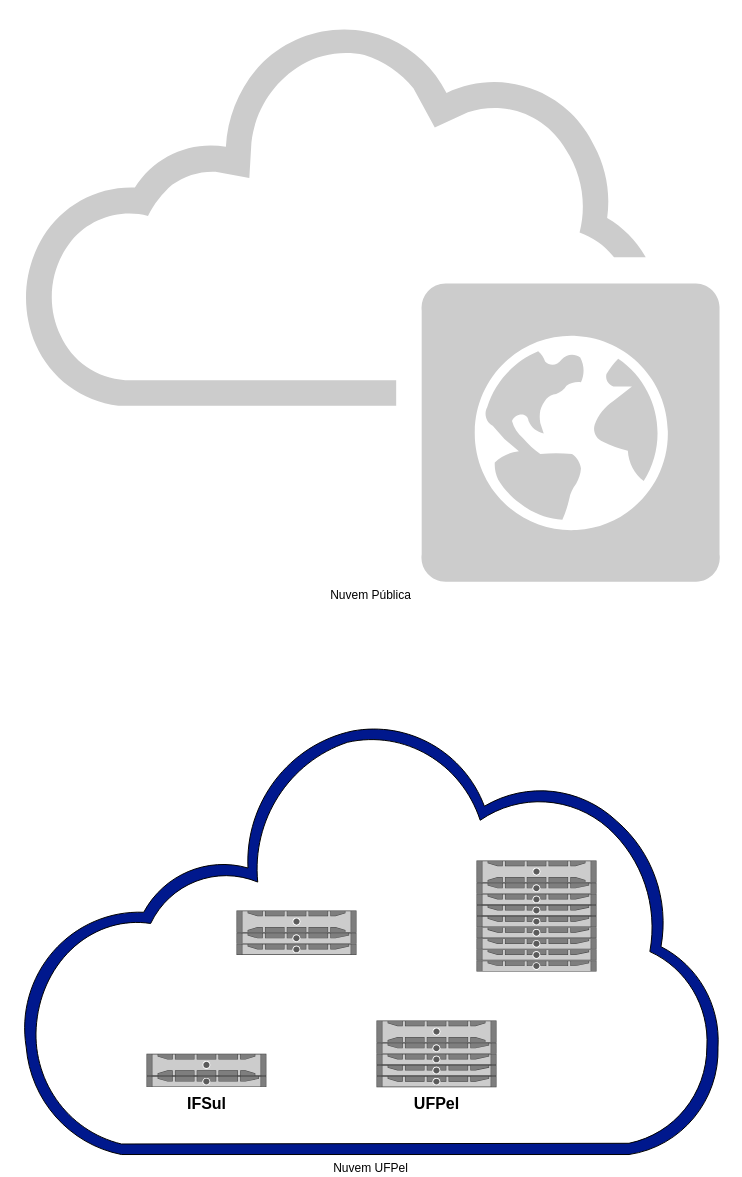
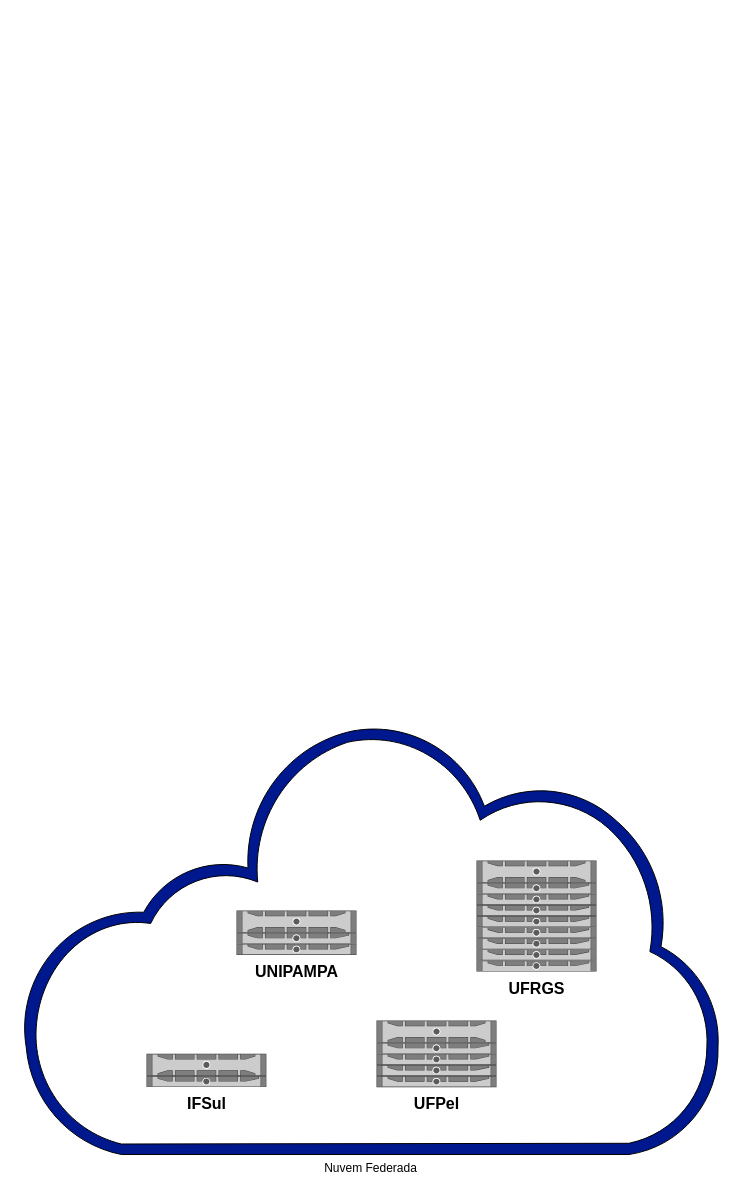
node "Nuvem Pública": removed
node "UNIPAMPA": added
node "UFRGS": added
node "Nuvem UFPel": label "Nuvem UFPel" -> "Nuvem Federada"
